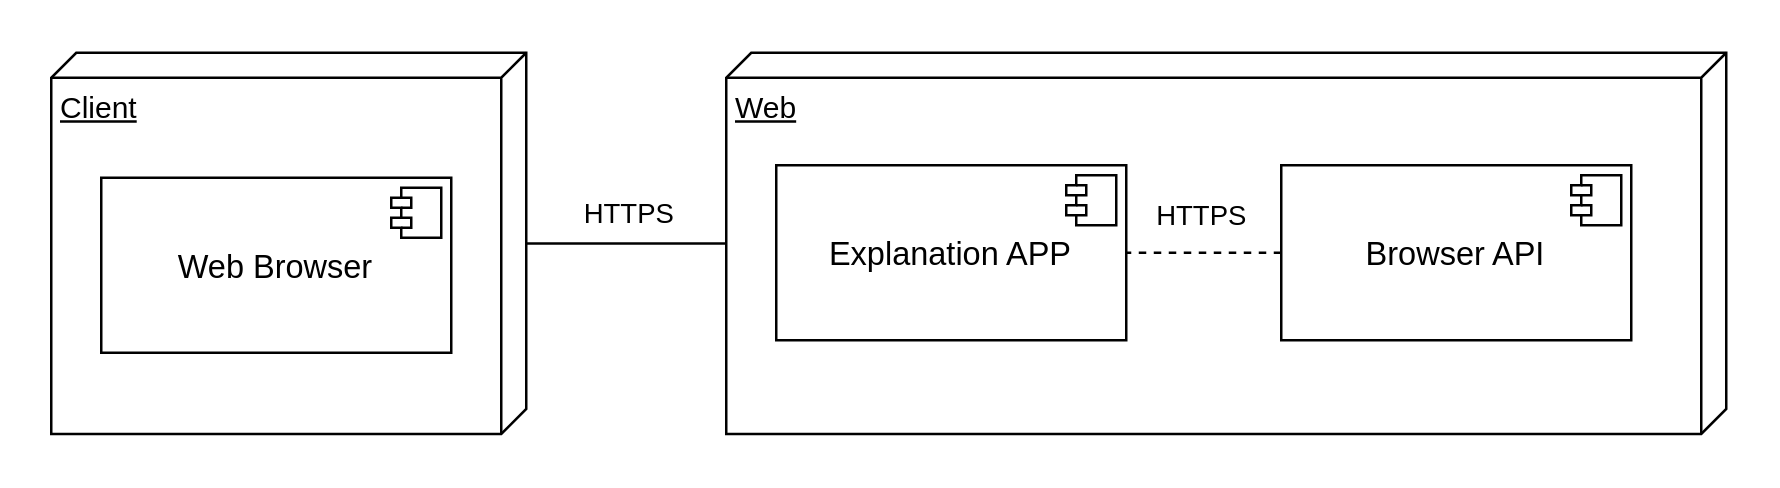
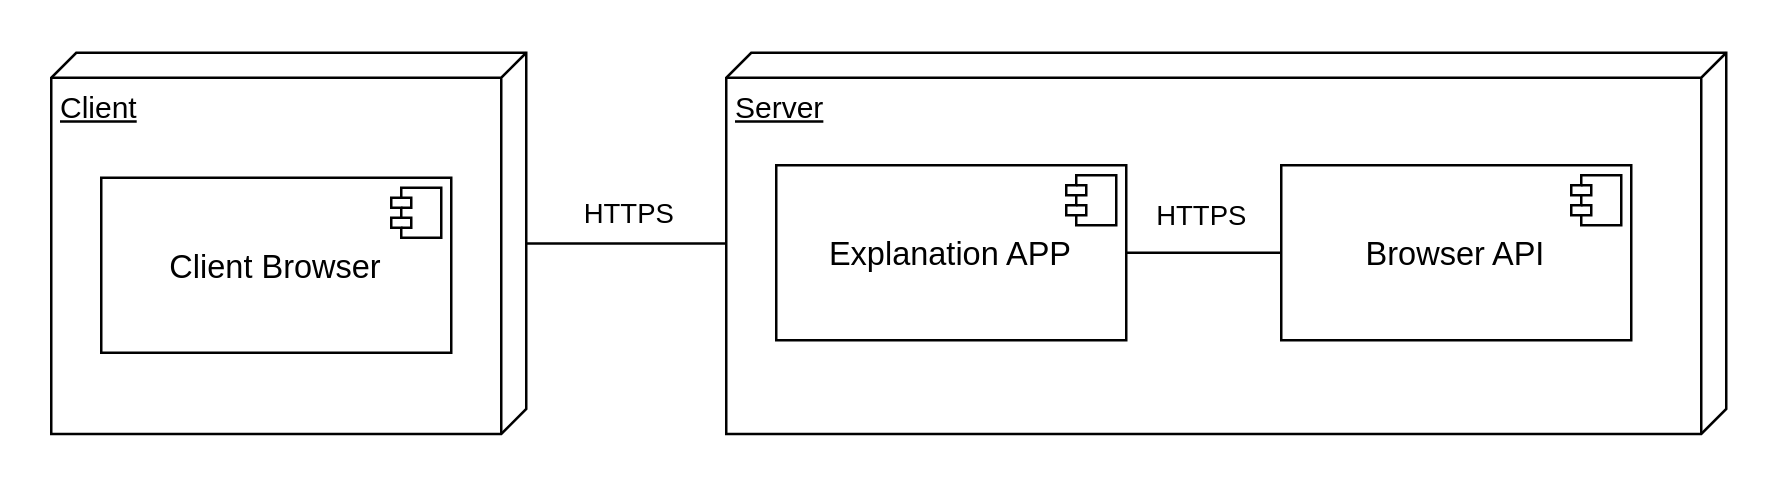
node "Web": label "Web" -> "Server"
node "Web Browser": label "Web Browser" -> "Client Browser"
edge "Explanation APP" -- "Browser API": style dashed -> solid
